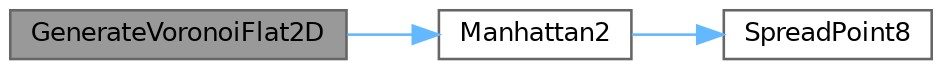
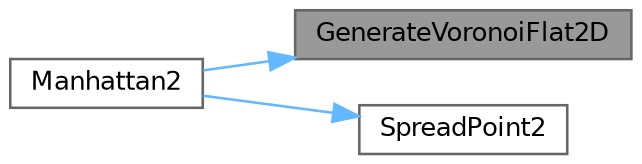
edge "GenerateVoronoiFlat2D" -> "Manhattan2": reversed
node "SpreadPoint8": label "SpreadPoint8" -> "SpreadPoint2"
